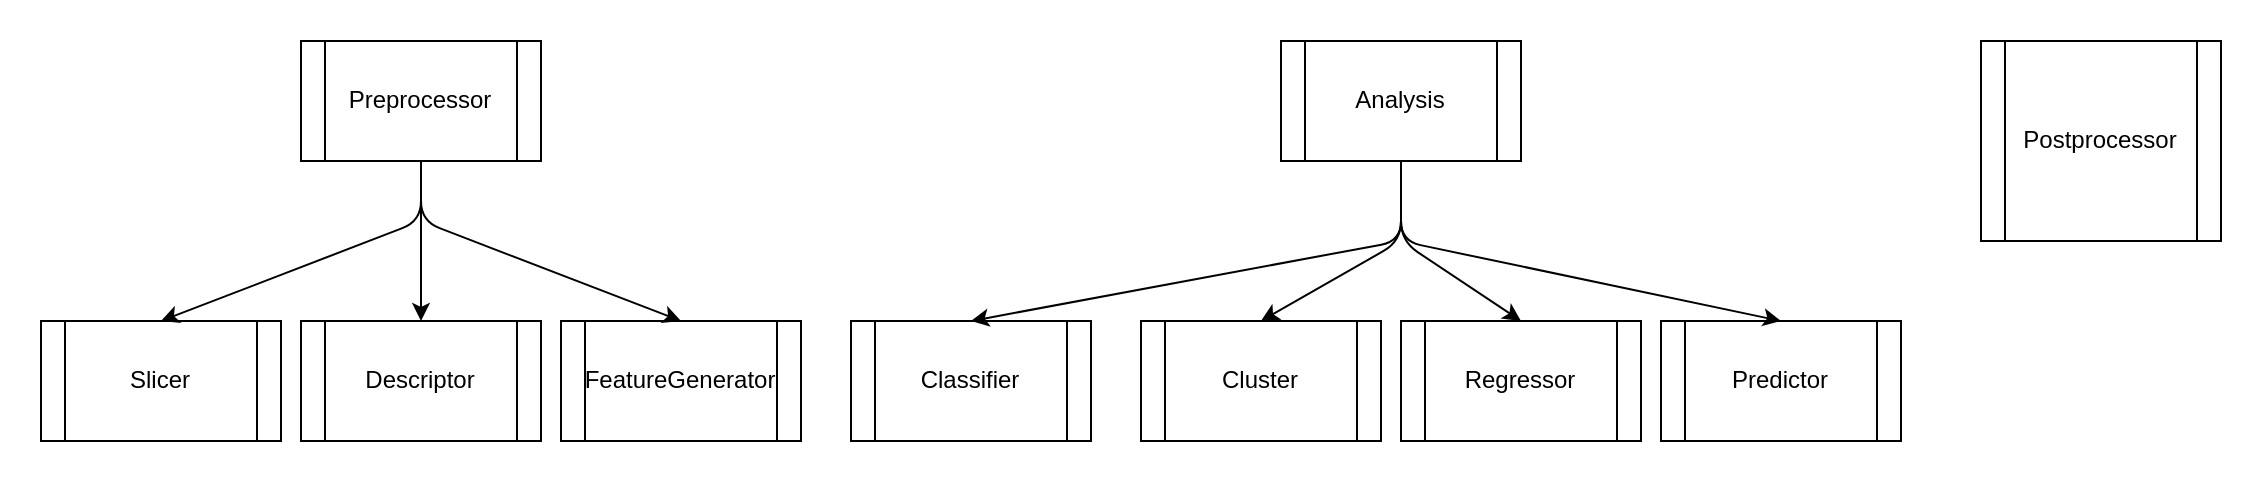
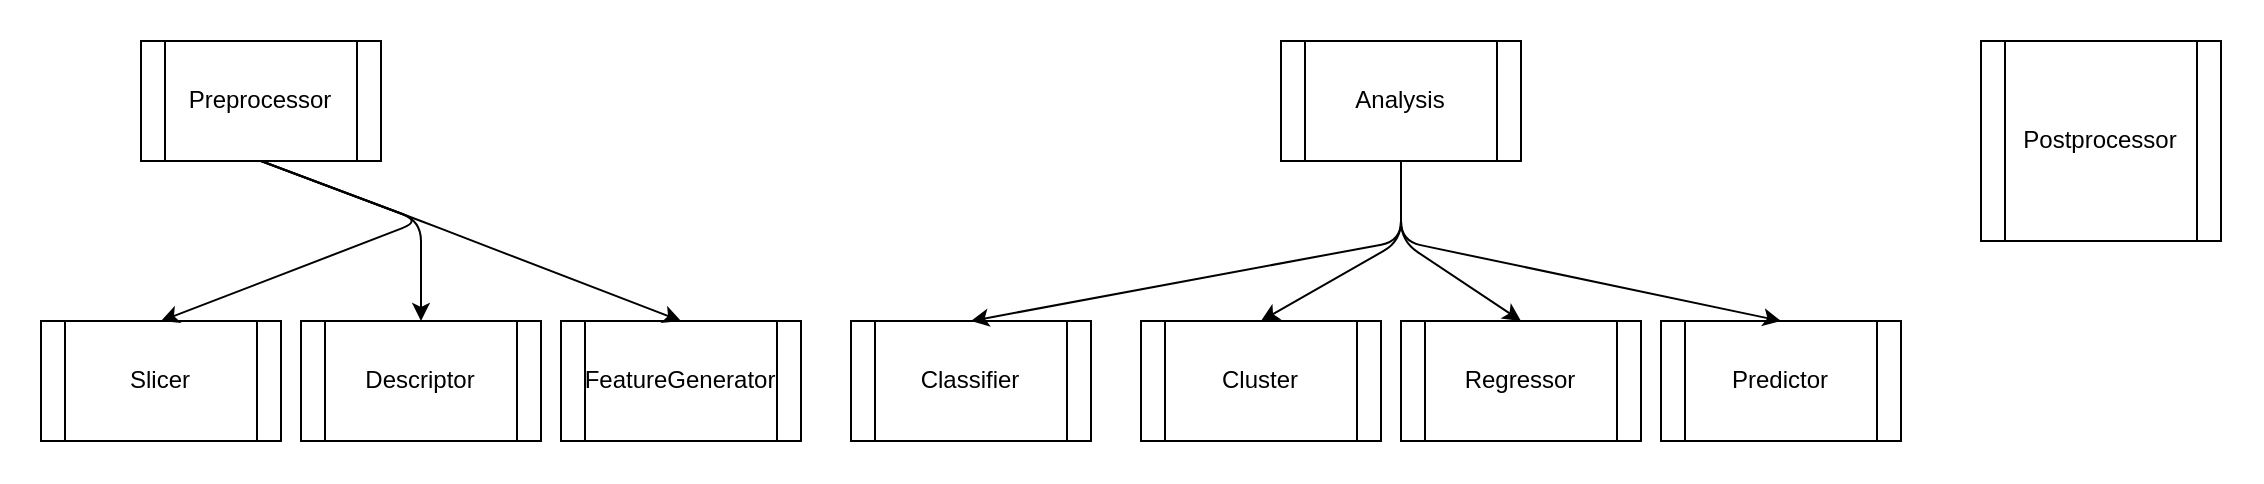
node "Preprocessor": moved (421, 101) -> (261, 101)
